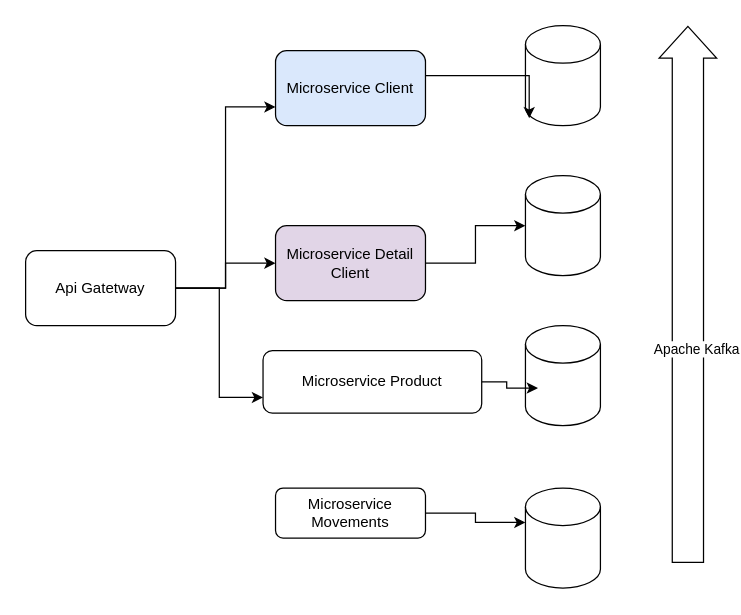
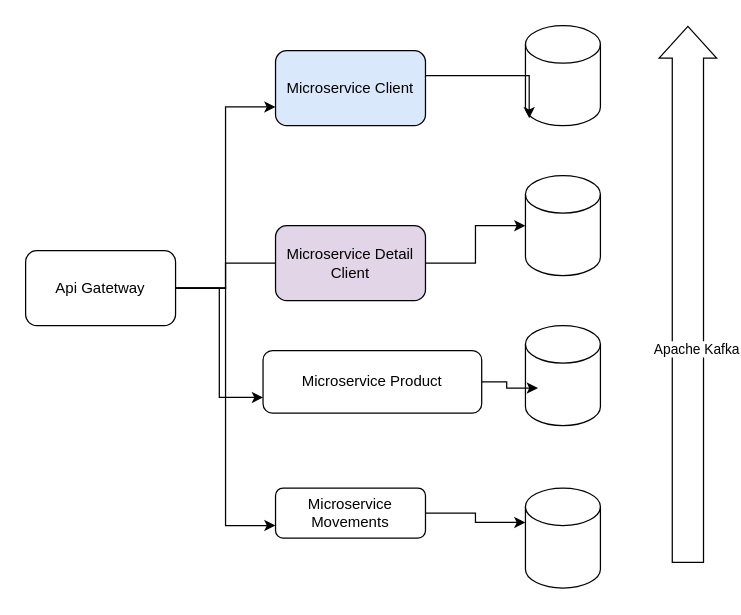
edge "Api Gatetway" -> "Microservice Detail Client": arrowhead classic -> none
edge "Api Gatetway" -> "Microservice Movements": added
